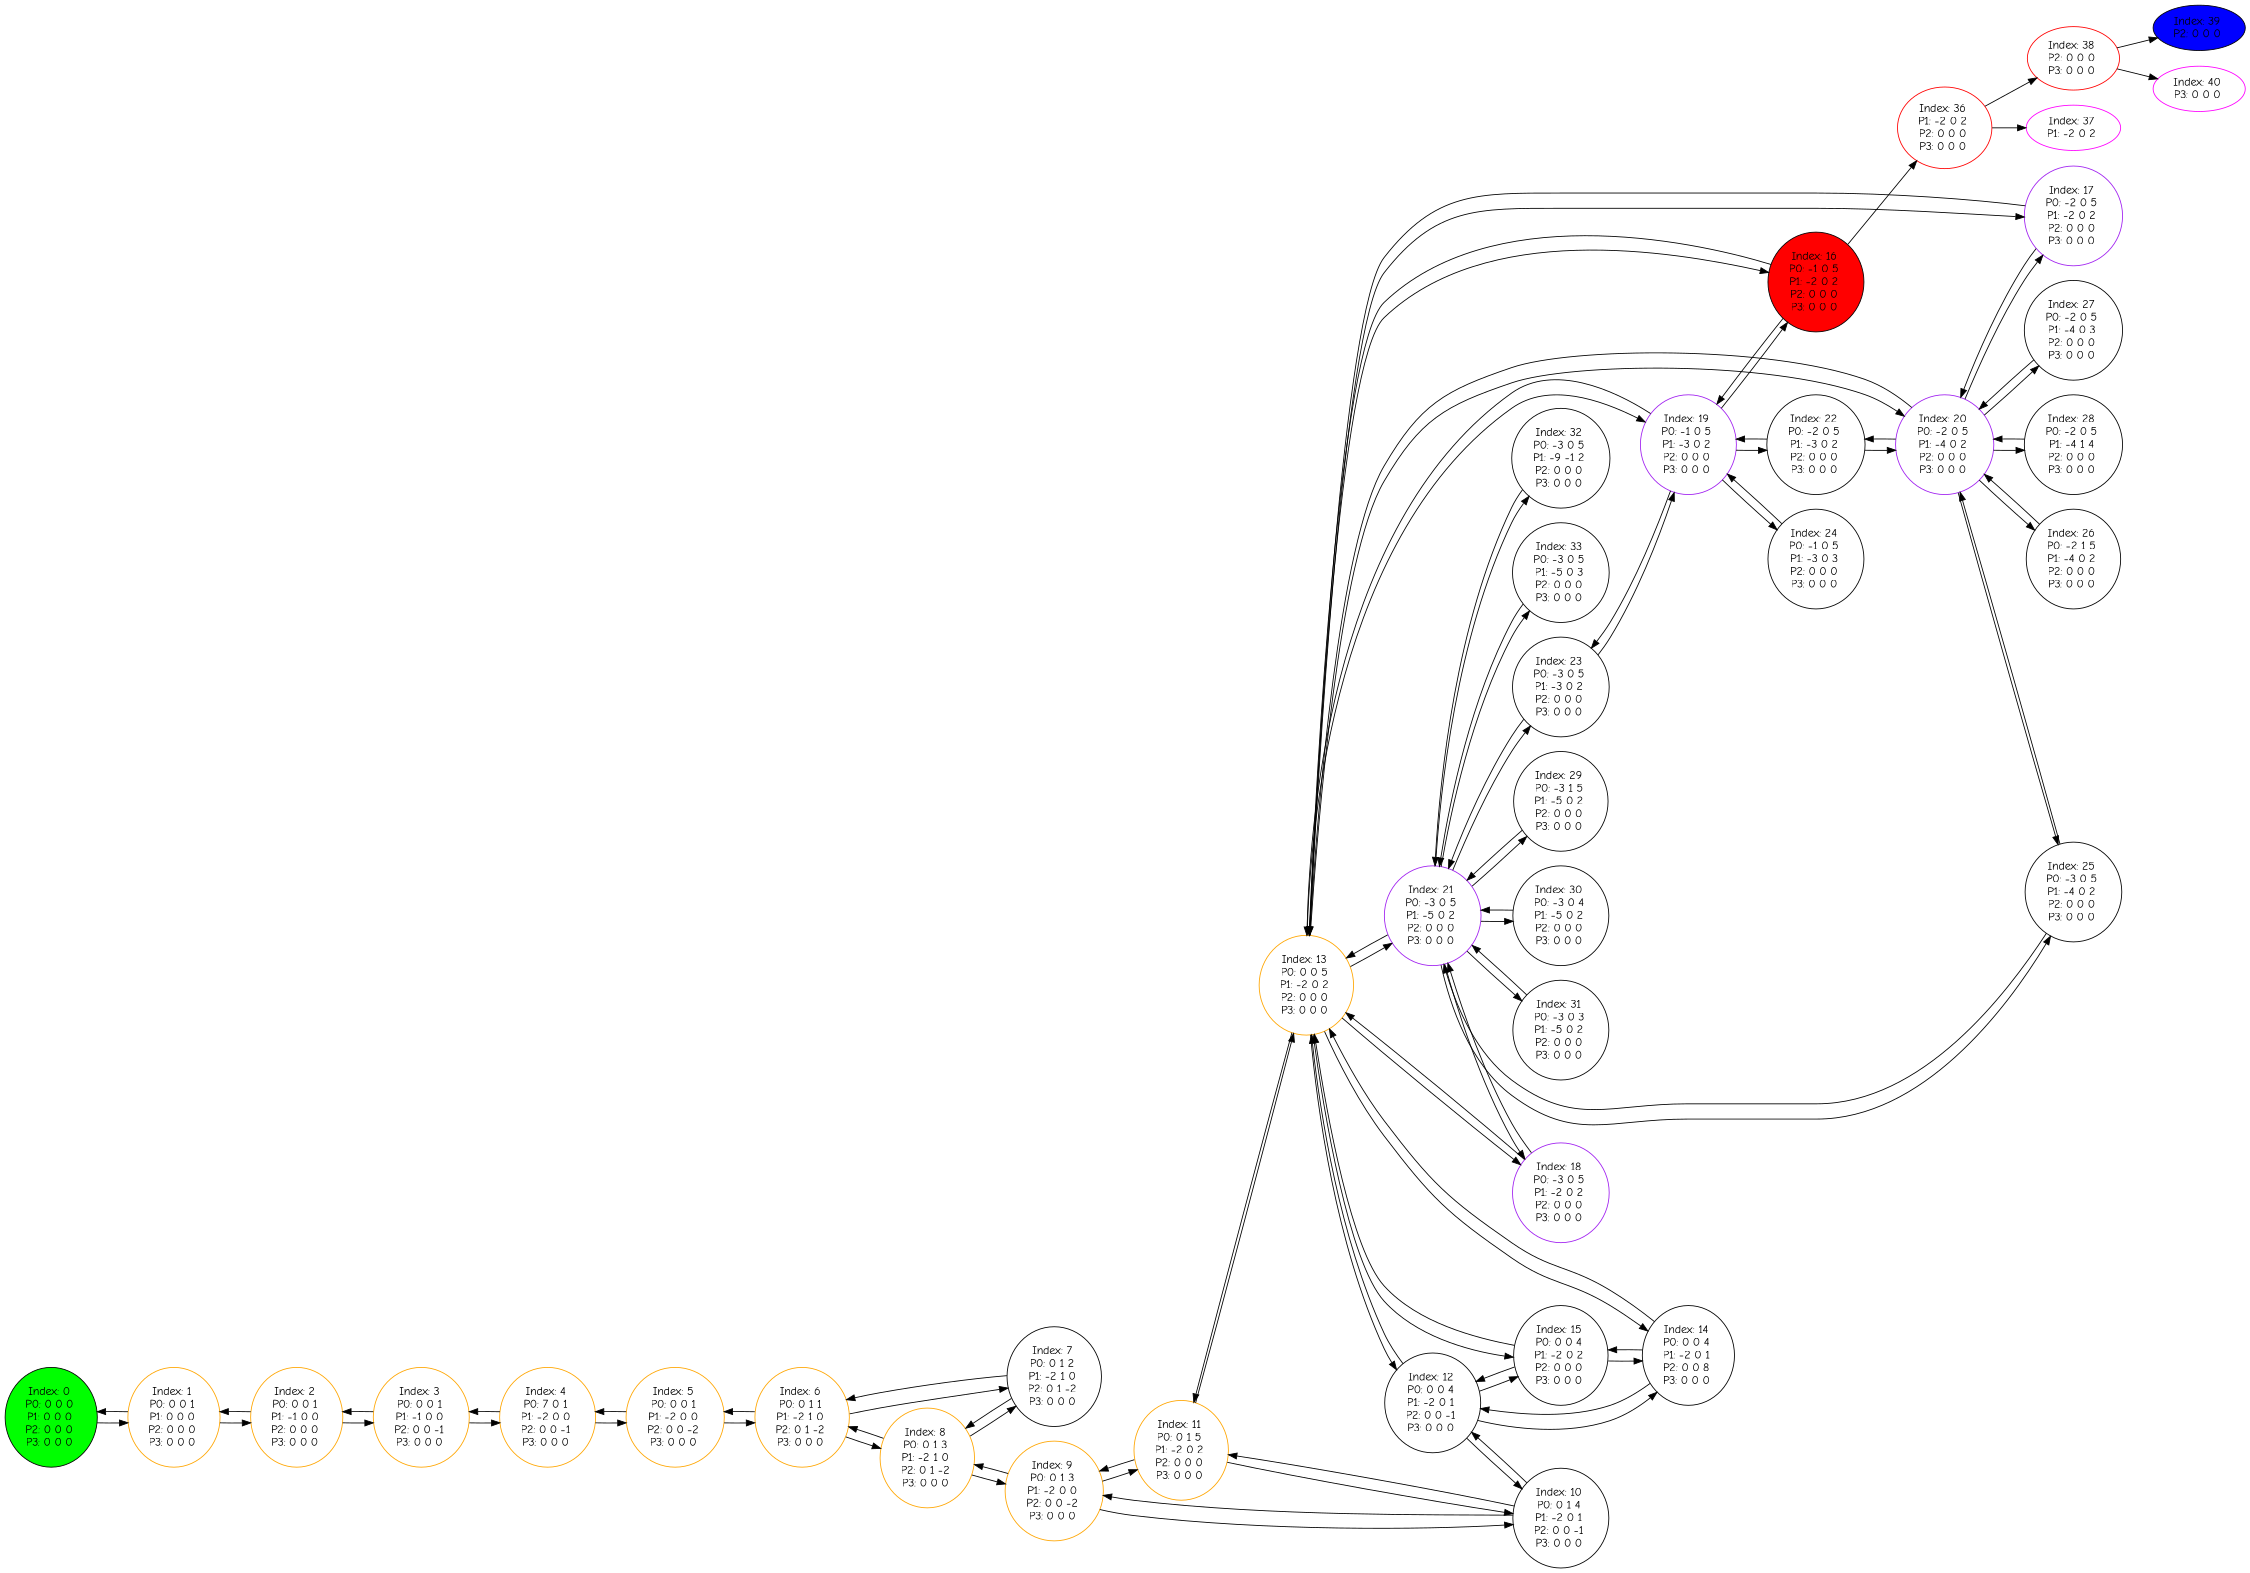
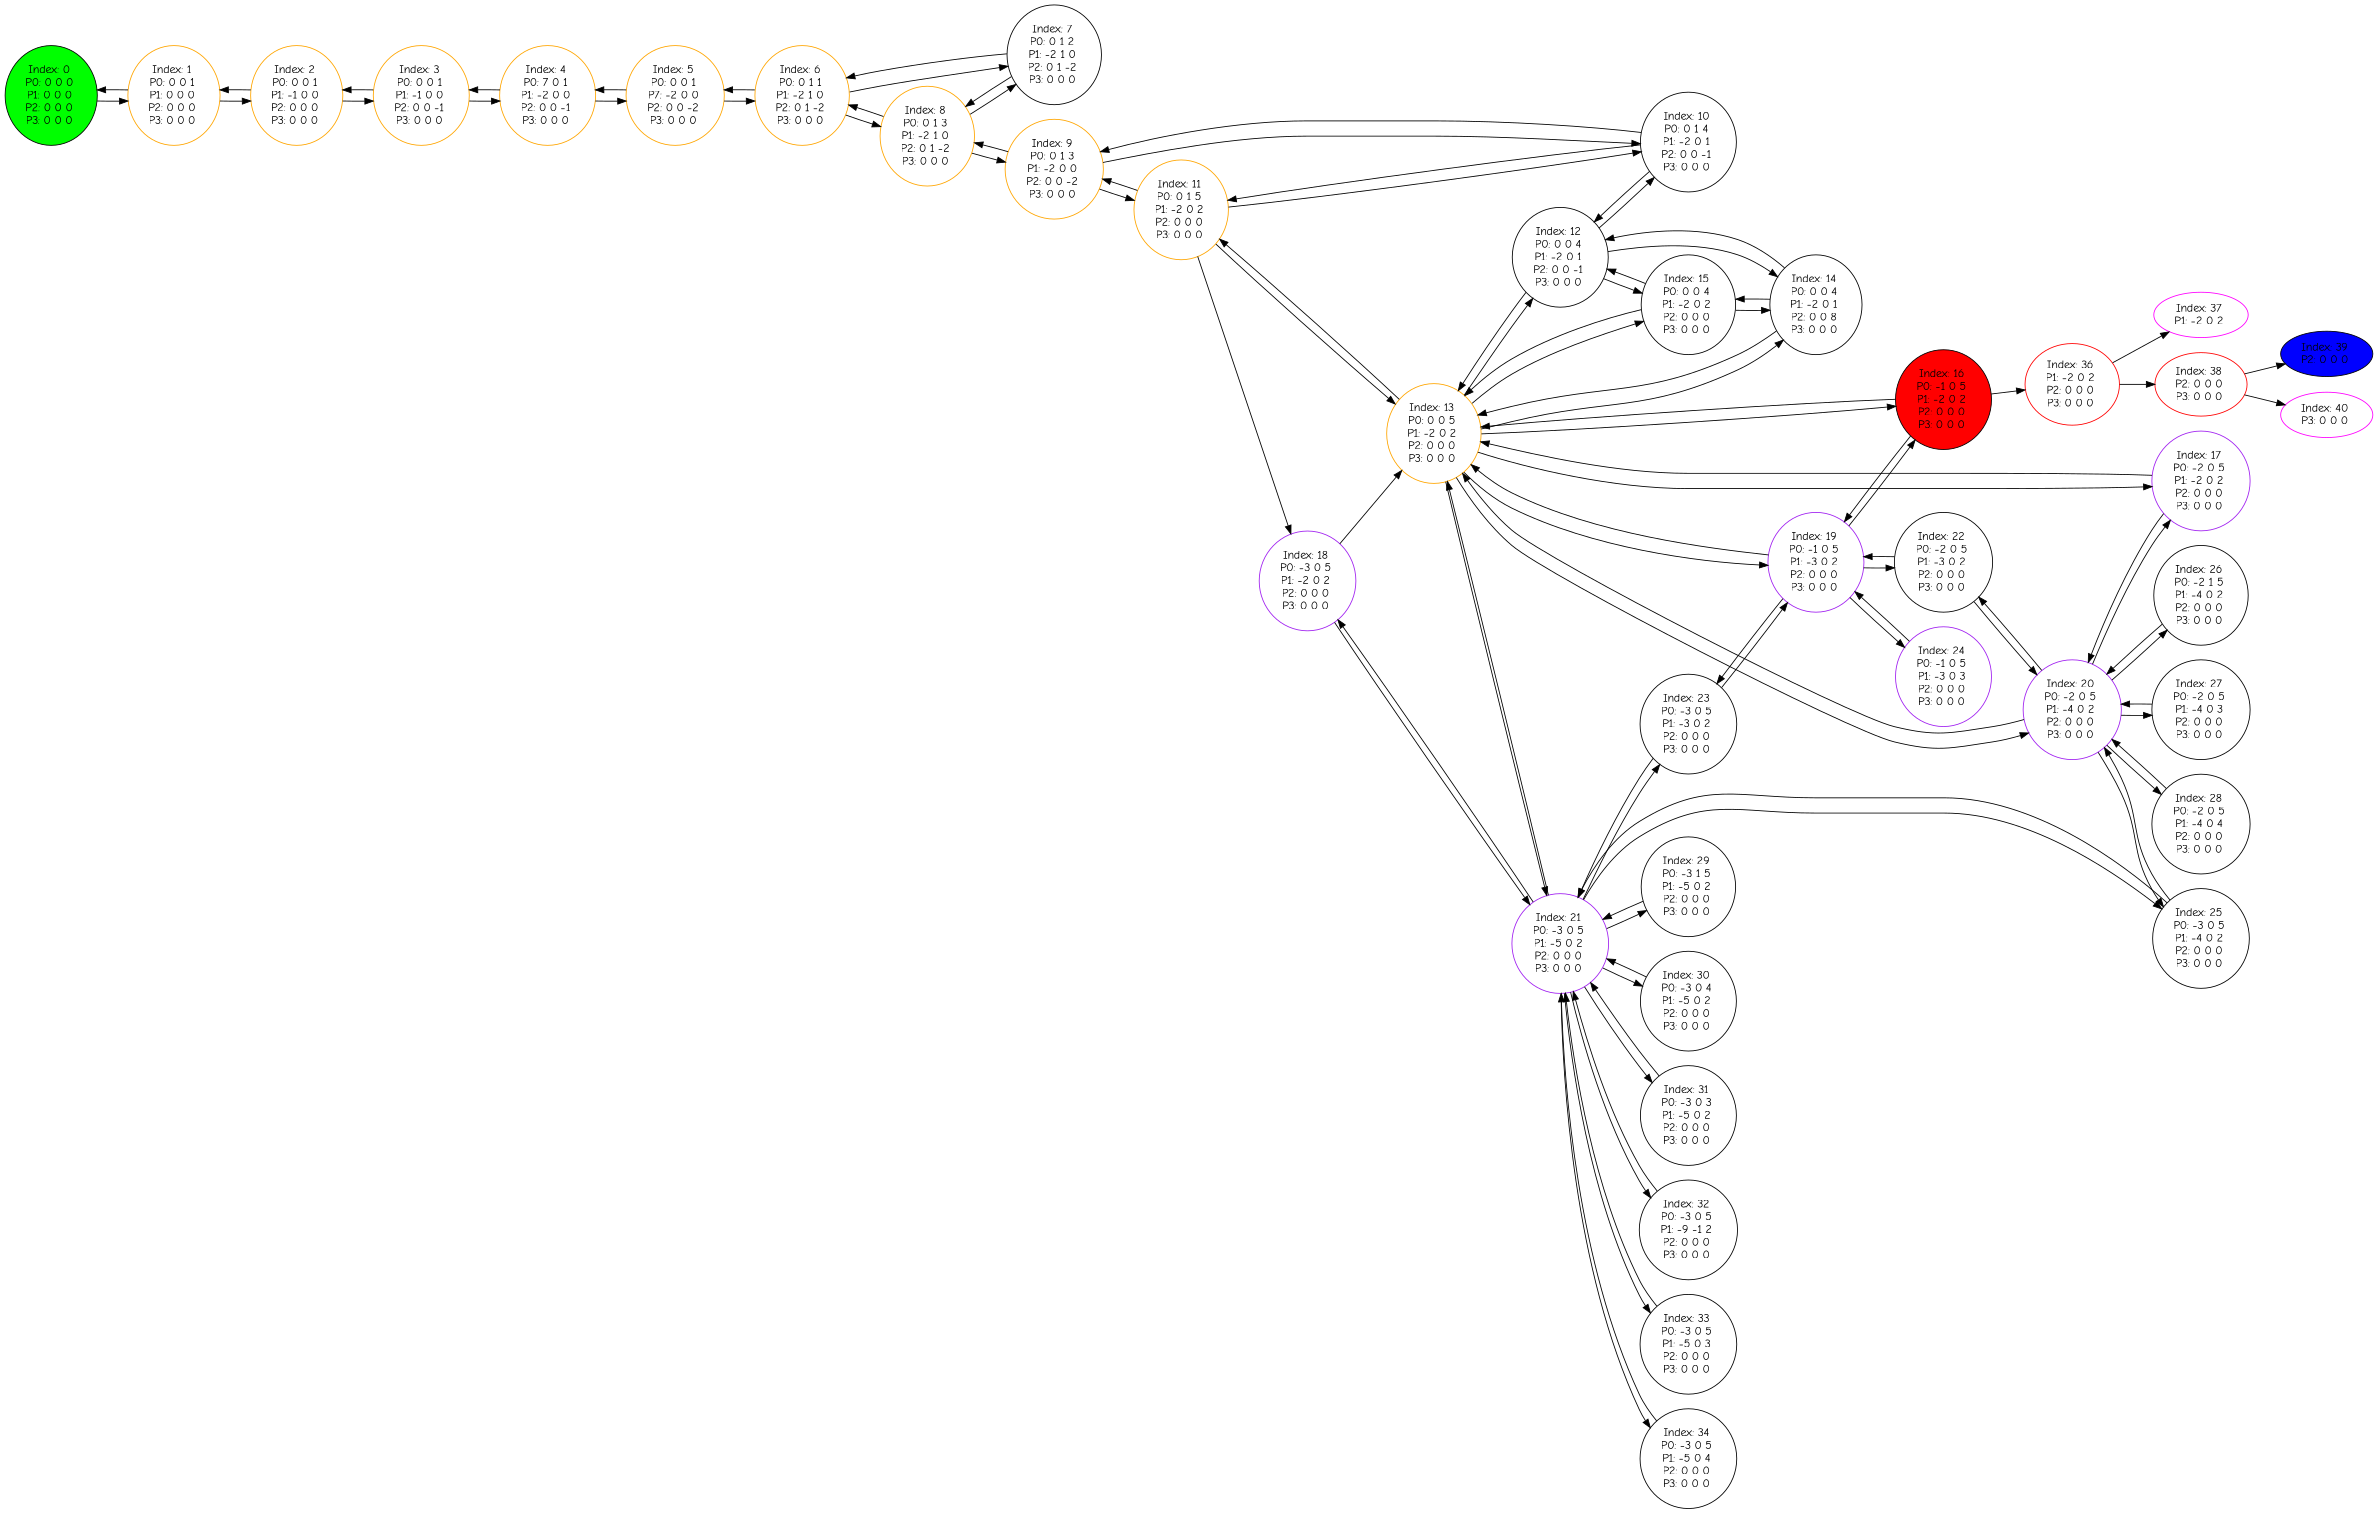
node "Index: 28 P0: -2 0 5 P1: -4 1 4 P2: 0 0 0 P3: 0 0 0": label "Index: 28 P0: -2 0 5 P1: -4 1 4 P2: 0 0 0 P3: 0 0 0" -> "Index: 28 P0: -2 0 5 P1: -4 0 4 P2: 0 0 0 P3: 0 0 0"
node "Index: 24 P0: -1 0 5 P1: -3 0 3 P2: 0 0 0 P3: 0 0 0": color black -> purple
edge "Index: 13 P0: 0 0 5 P1: -2 0 2 P2: 0 0 0 P3: 0 0 0" -> "Index: 18 P0: -3 0 5 P1: -2 0 2 P2: 0 0 0 P3: 0 0 0": now "Index: 11 P0: 0 1 5 P1: -2 0 2 P2: 0 0 0 P3: 0 0 0" -> "Index: 18 P0: -3 0 5 P1: -2 0 2 P2: 0 0 0 P3: 0 0 0"
node "Index: 5 P0: 0 0 1 P1: -2 0 0 P2: 0 0 -2 P3: 0 0 0": label "Index: 5 P0: 0 0 1 P1: -2 0 0 P2: 0 0 -2 P3: 0 0 0" -> "Index: 5 P0: 0 0 1 P7: -2 0 0 P2: 0 0 -2 P3: 0 0 0"
node "Index: 34 P0: -3 0 5 P1: -5 0 4 P2: 0 0 0 P3: 0 0 0": added
